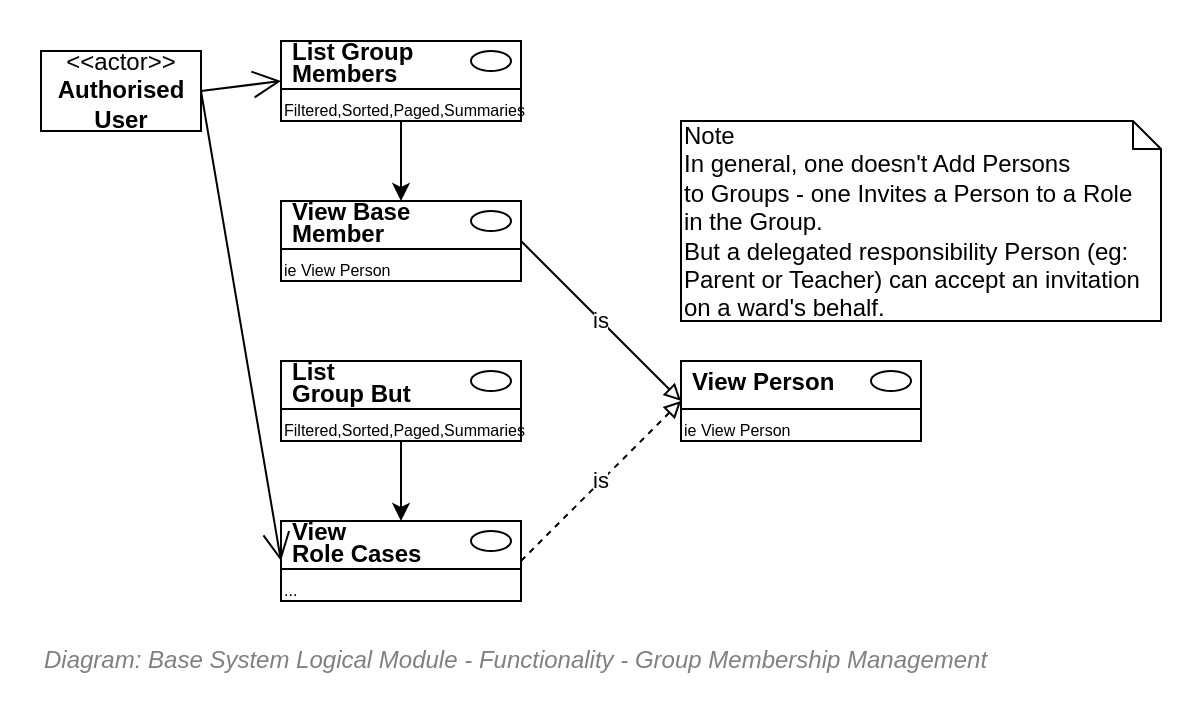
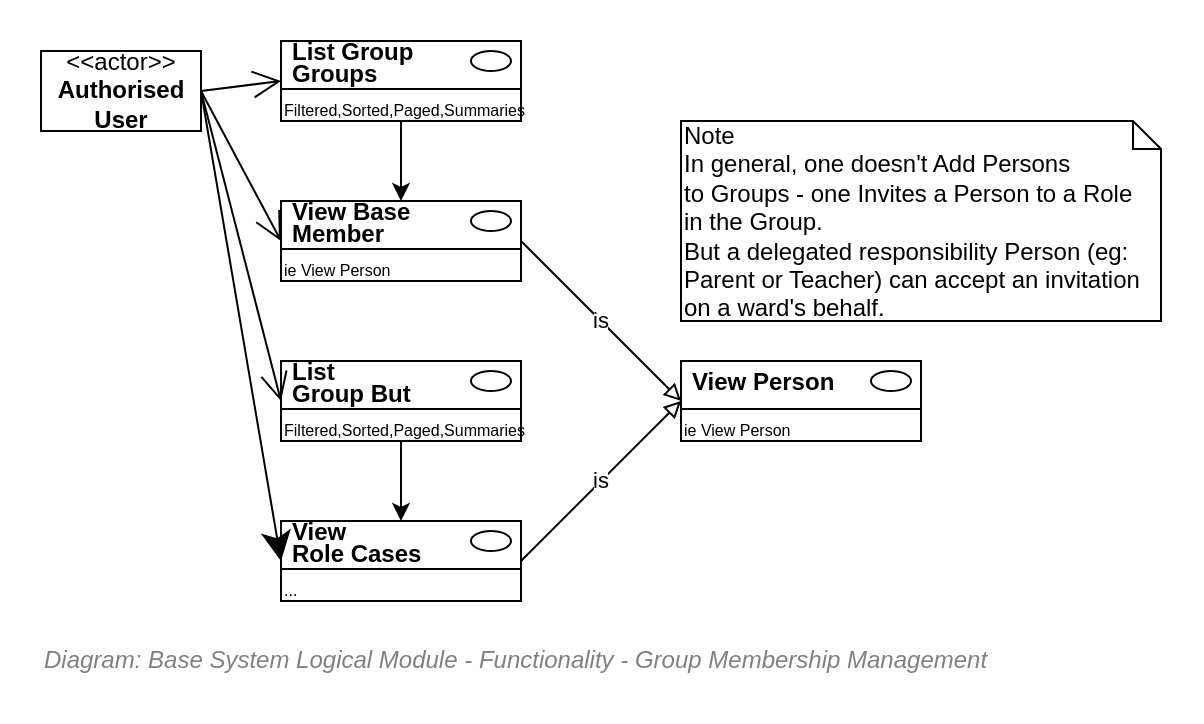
node "List Group Members": label "List Group Members" -> "List Group Groups"
edge "<<actor>> Authorised User" -> "View Base Member": added
edge "<<actor>> Authorised User" -> "List Group But": added
edge "View Role Cases" -> "View Person": style dashed -> solid
edge "<<actor>> Authorised User" -> "View Role Cases": arrowhead open -> classic
